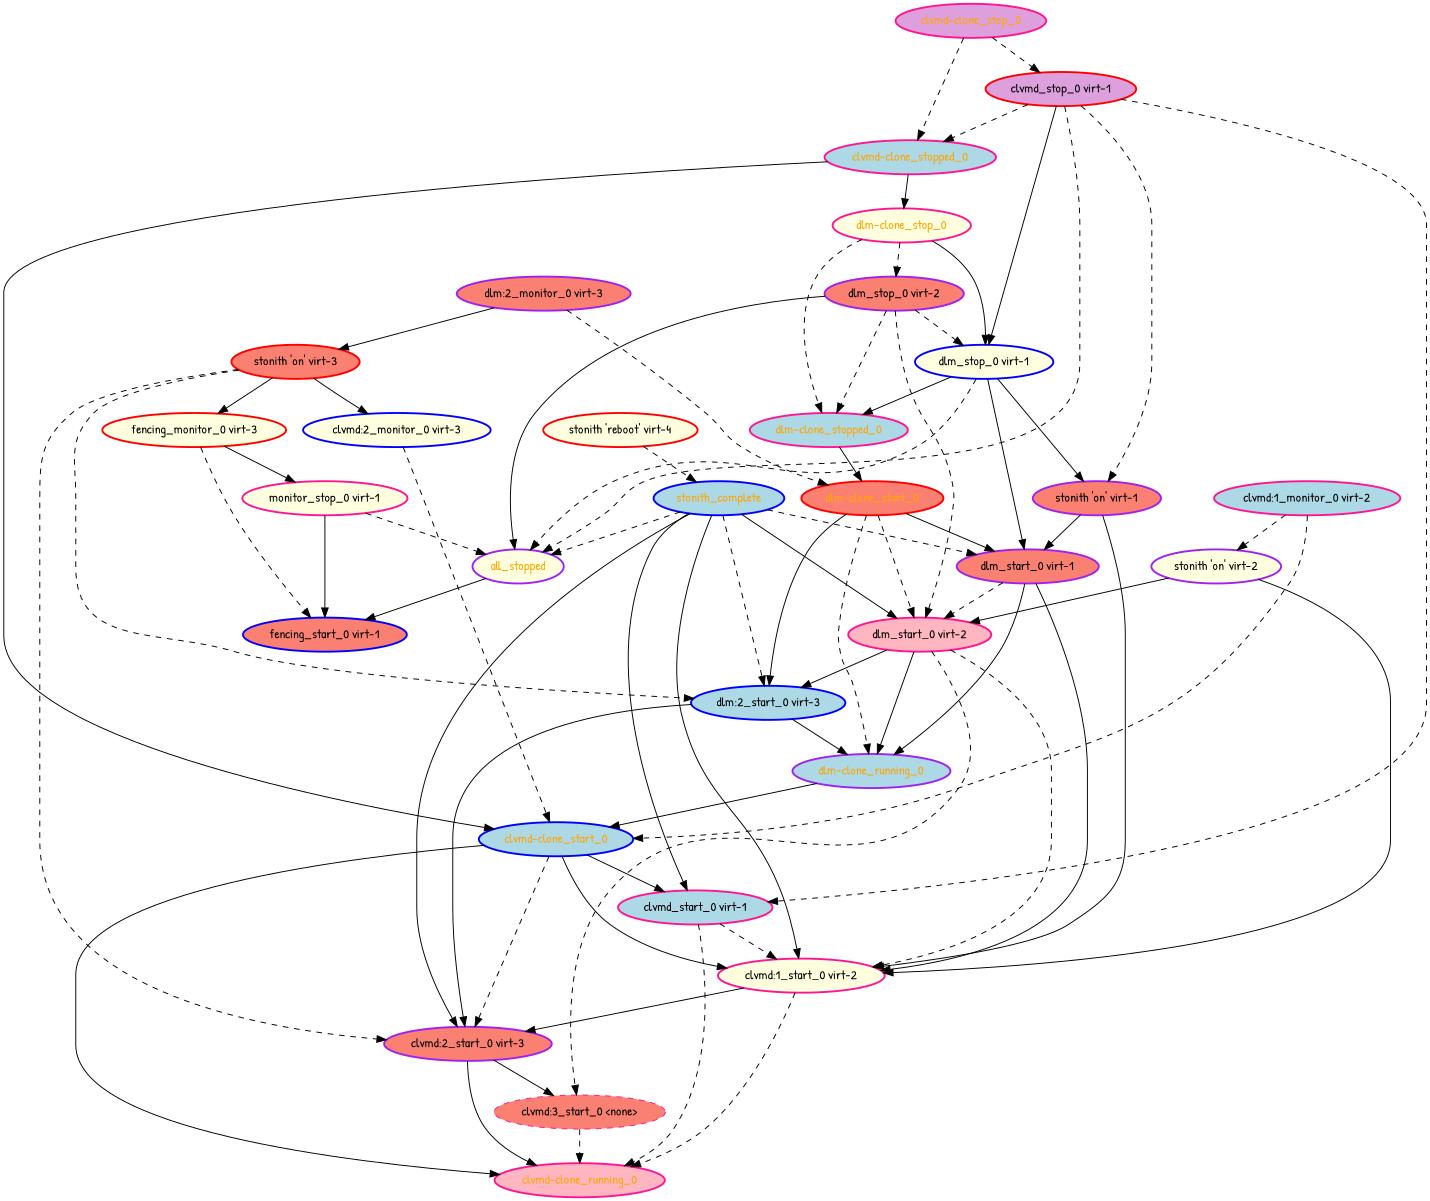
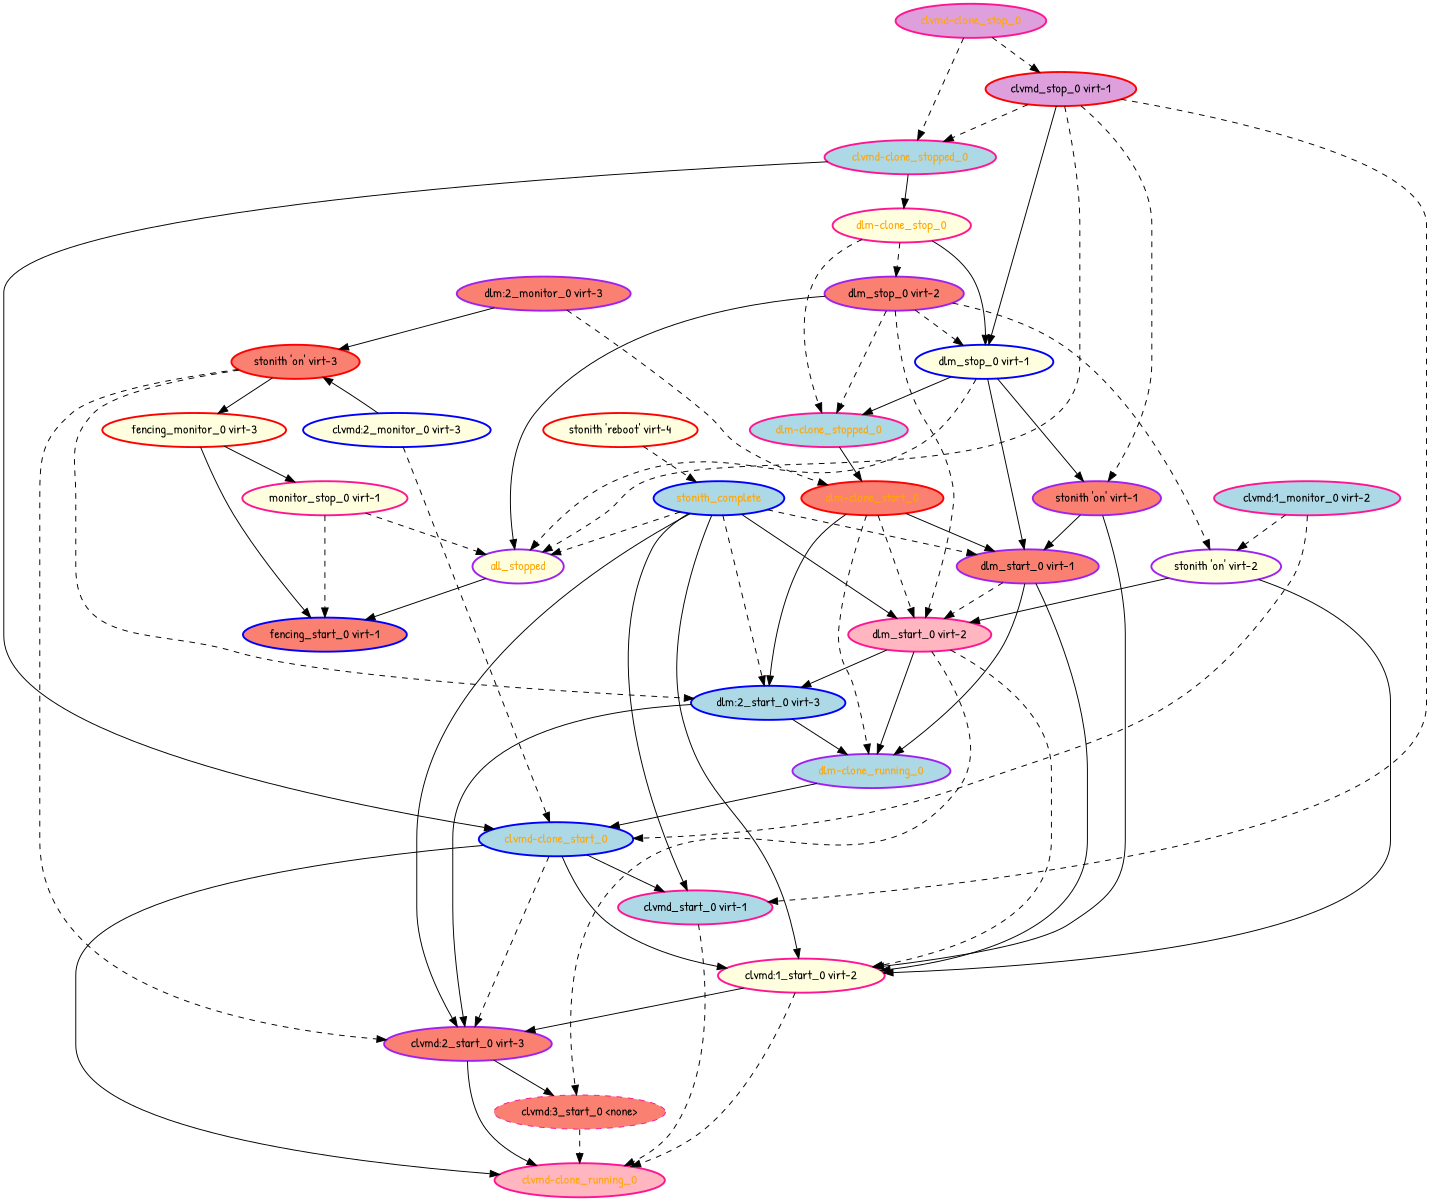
edge "dlm_stop_0 virt-2" -> "stonith 'on' virt-2": added
edge "stonith 'on' virt-3" -> "clvmd:2_monitor_0 virt-3": reversed
edge "fencing_monitor_0 virt-3" -> "fencing_start_0 virt-1": style dashed -> solid
edge "monitor_stop_0 virt-1" -> "fencing_start_0 virt-1": style solid -> dashed
edge "clvmd_start_0 virt-1" -> "clvmd:1_start_0 virt-2": removed
